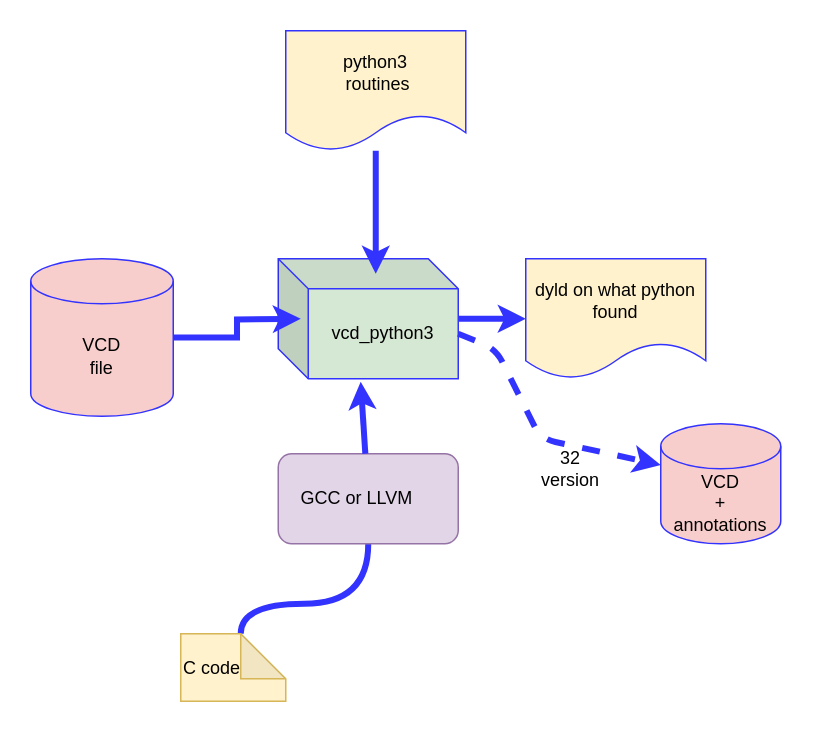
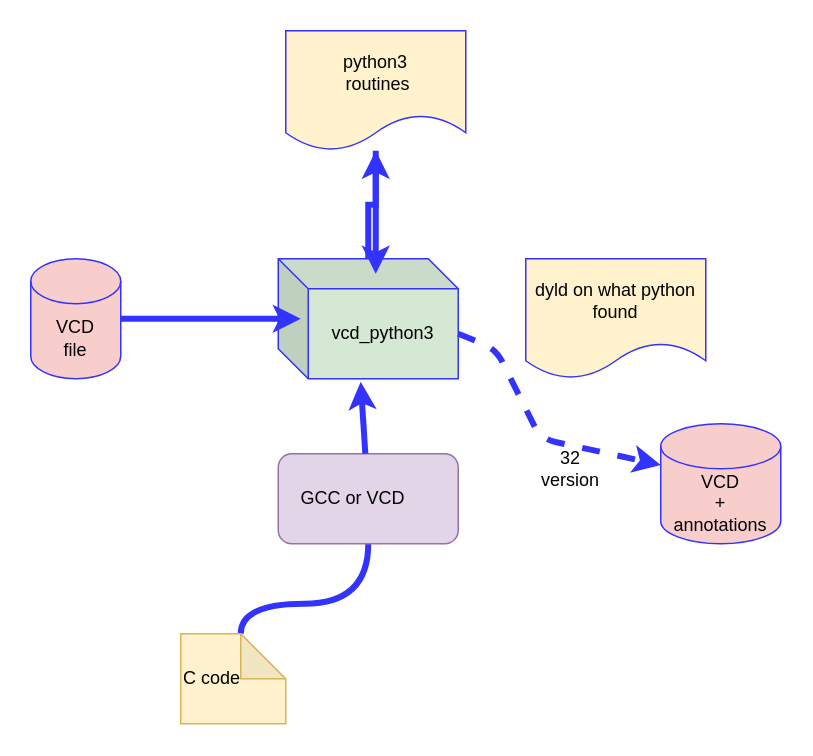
edge "vcd_python3" -> "dyld on what python found": now "vcd_python3" -> "python3 routines"
node "VCD file": size 143x158 -> 90x120
node "GCC or LLVM": label "GCC or LLVM" -> "GCC or VCD"
node "C code": size 105x68 -> 105x90
